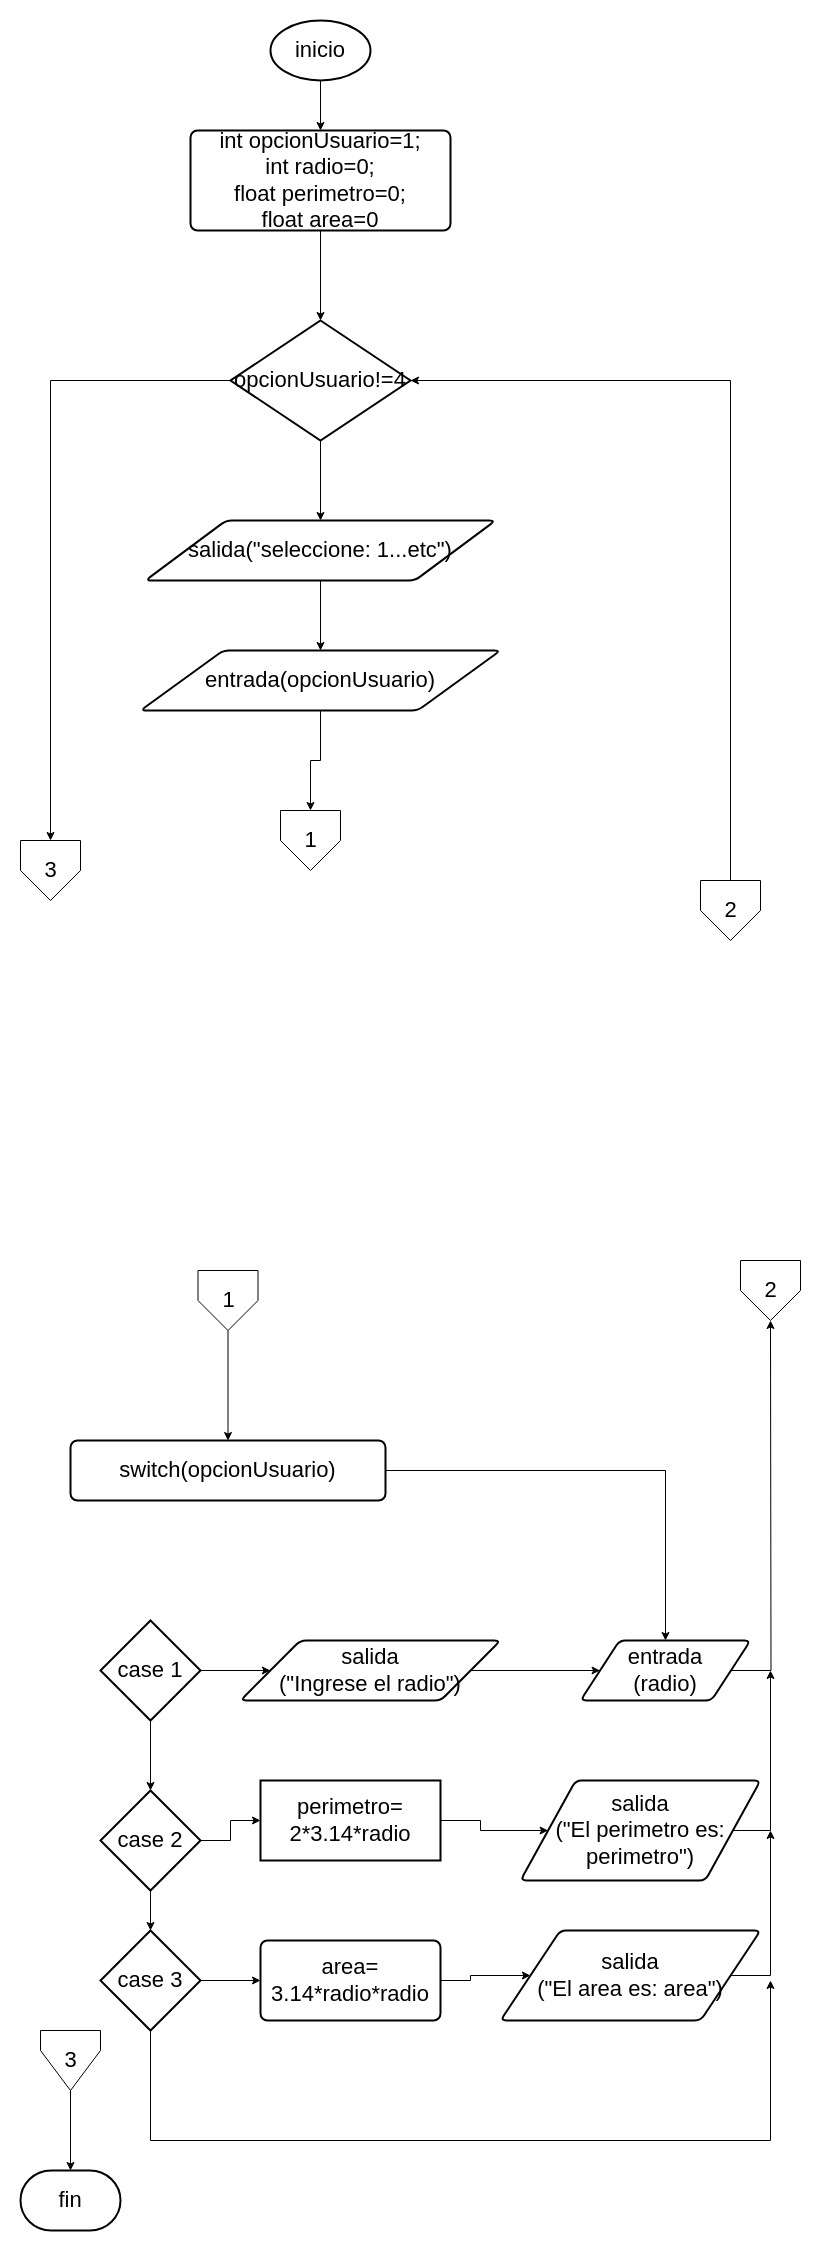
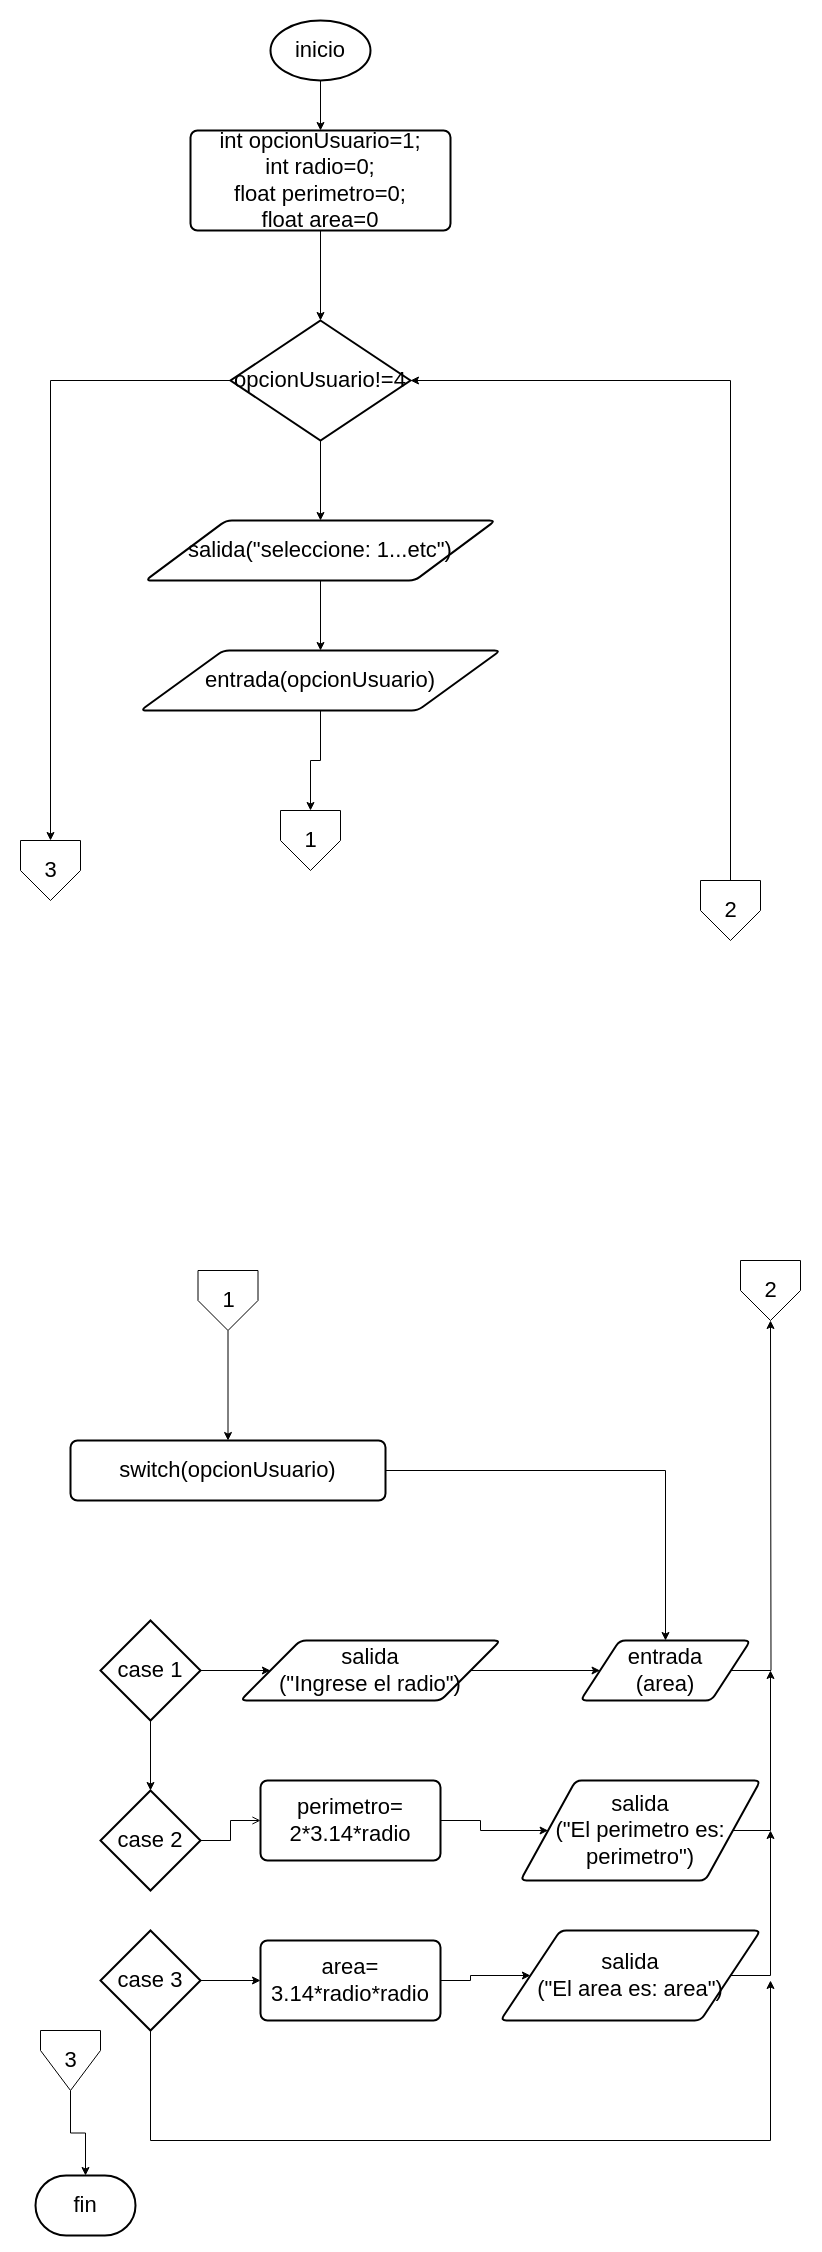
node "entrada (radio)": label "entrada (radio)" -> "entrada (area)"
edge "case 2" -> "perimetro= 2*3.14*radio": arrowhead classic -> open
node "perimetro= 2*3.14*radio": shape rectangle -> rounded rectangle
edge "case 2" -> "case 3": removed
node "fin": moved (71, 2201) -> (86, 2206)
